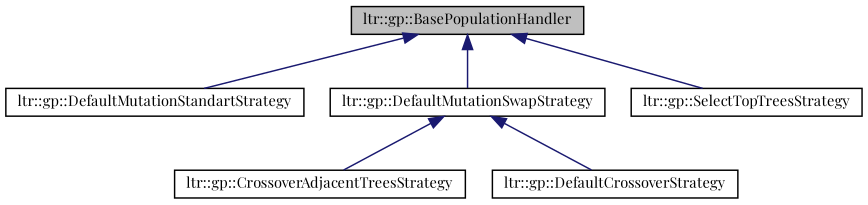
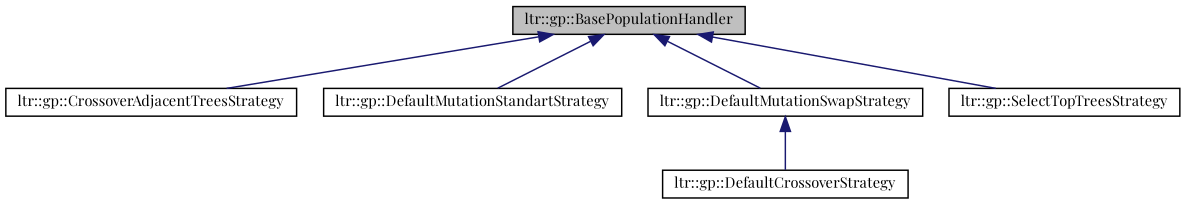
edge "ltr::gp::CrossoverAdjacentTreesStrategy" -> "ltr::gp::DefaultMutationSwapStrategy": now "ltr::gp::CrossoverAdjacentTreesStrategy" -> "ltr::gp::BasePopulationHandler"
